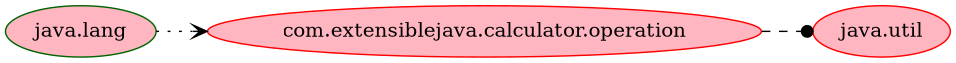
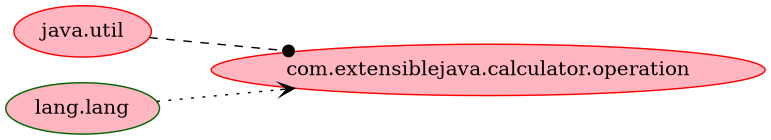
node "java.lang": label "java.lang" -> "lang.lang"
edge "com.extensiblejava.calculator.operation" -> "java.util": reversed
